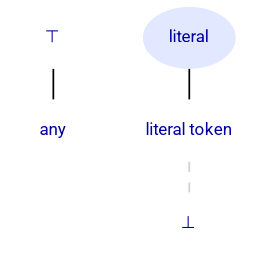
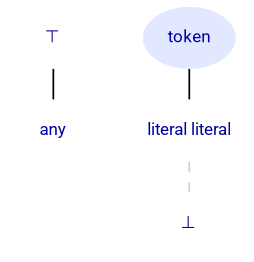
node "literal": label "literal" -> "token"
node "literal token": label "literal token" -> "literal literal"
